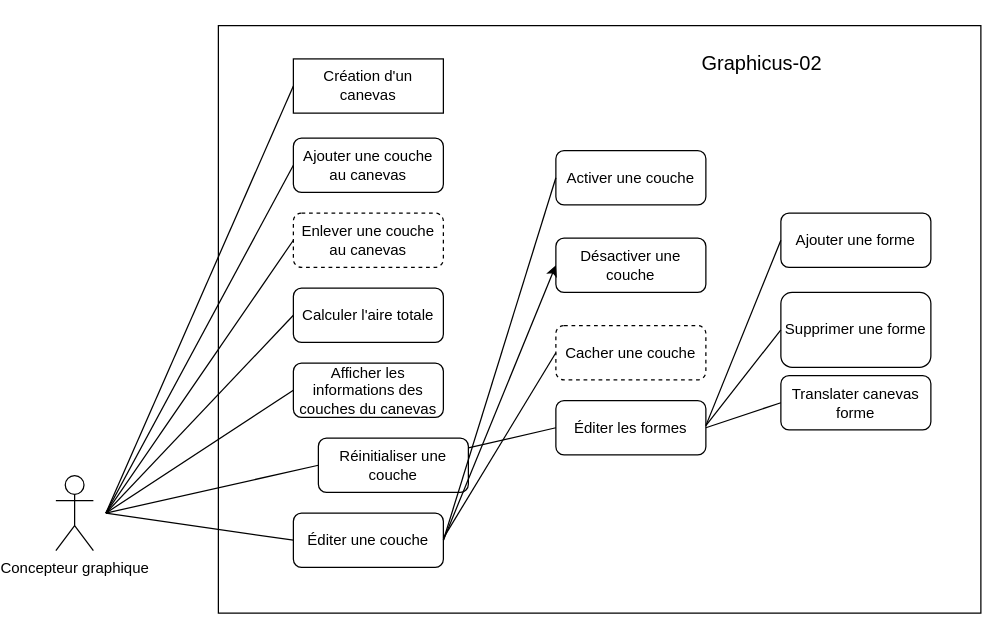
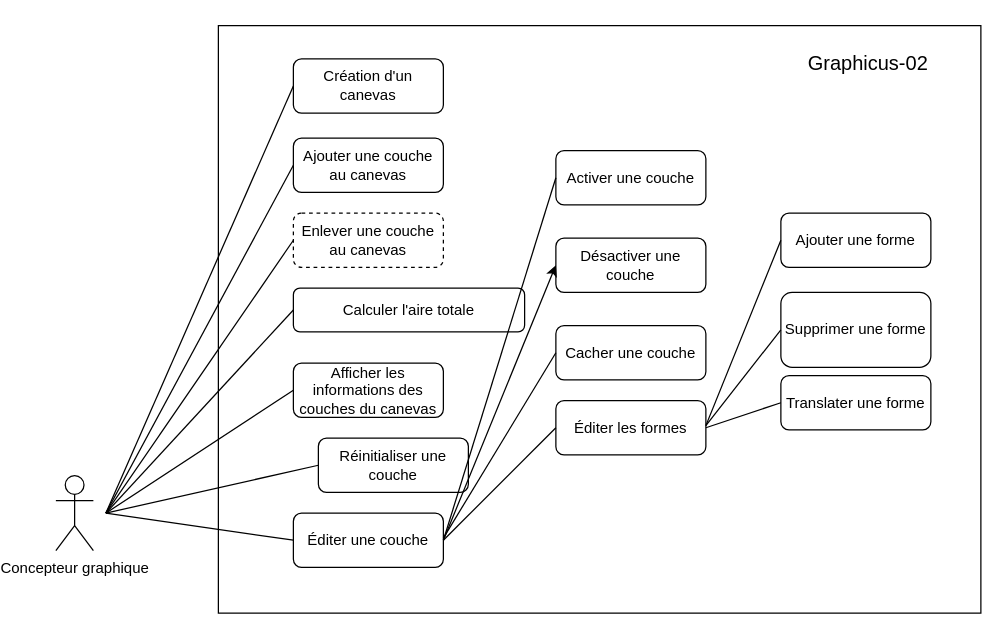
node "Graphicus-02": moved (762, 63) -> (868, 63)
node "Création d'un canevas": shape rectangle -> rounded rectangle
node "Calculer l'aire totale": size 150x54 -> 231x44
node "Cacher une couche": style dashed -> solid
node "Translater canevas forme": label "Translater canevas forme" -> "Translater une forme"
edge "Éditer les formes" -- "Réinitialiser une couche": now "Éditer les formes" -- "Éditer une couche"
